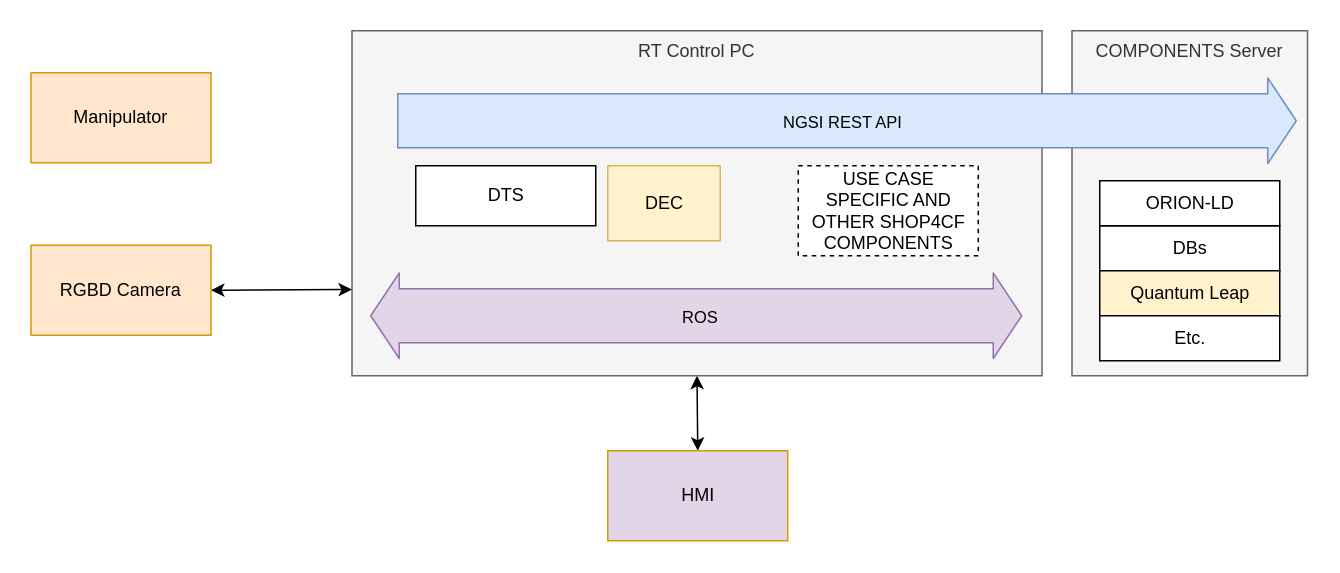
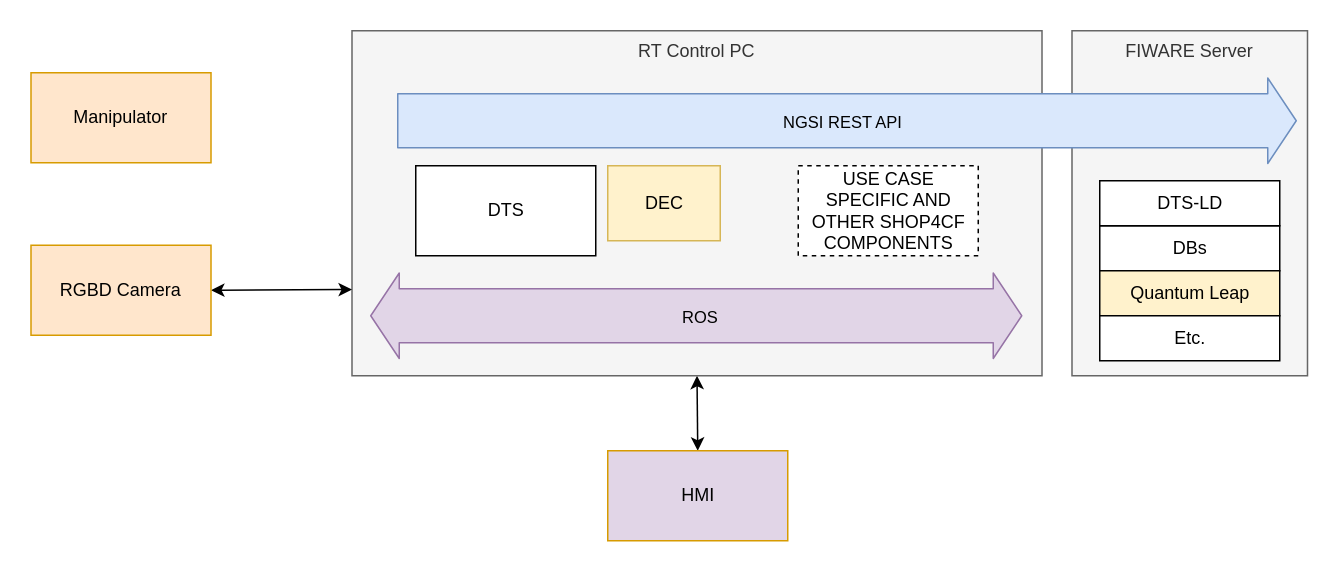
node "COMPONENTS Server": label "COMPONENTS Server" -> "FIWARE Server"
node "DTS": size 180x60 -> 180x90
node "ORION-LD": label "ORION-LD" -> "DTS-LD"
